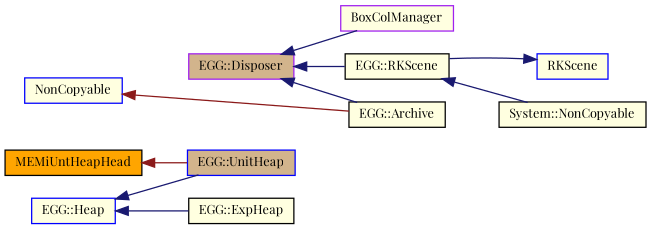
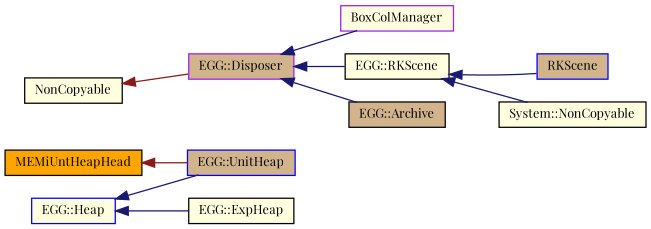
edge "EGG::RKScene" -> "RKScene": reversed
node "RKScene": fillcolor lightyellow -> tan
node "NonCopyable": color blue -> black
edge "EGG::Archive" -> "NonCopyable": now "EGG::Disposer" -> "NonCopyable"
node "EGG::Archive": fillcolor lightyellow -> tan
